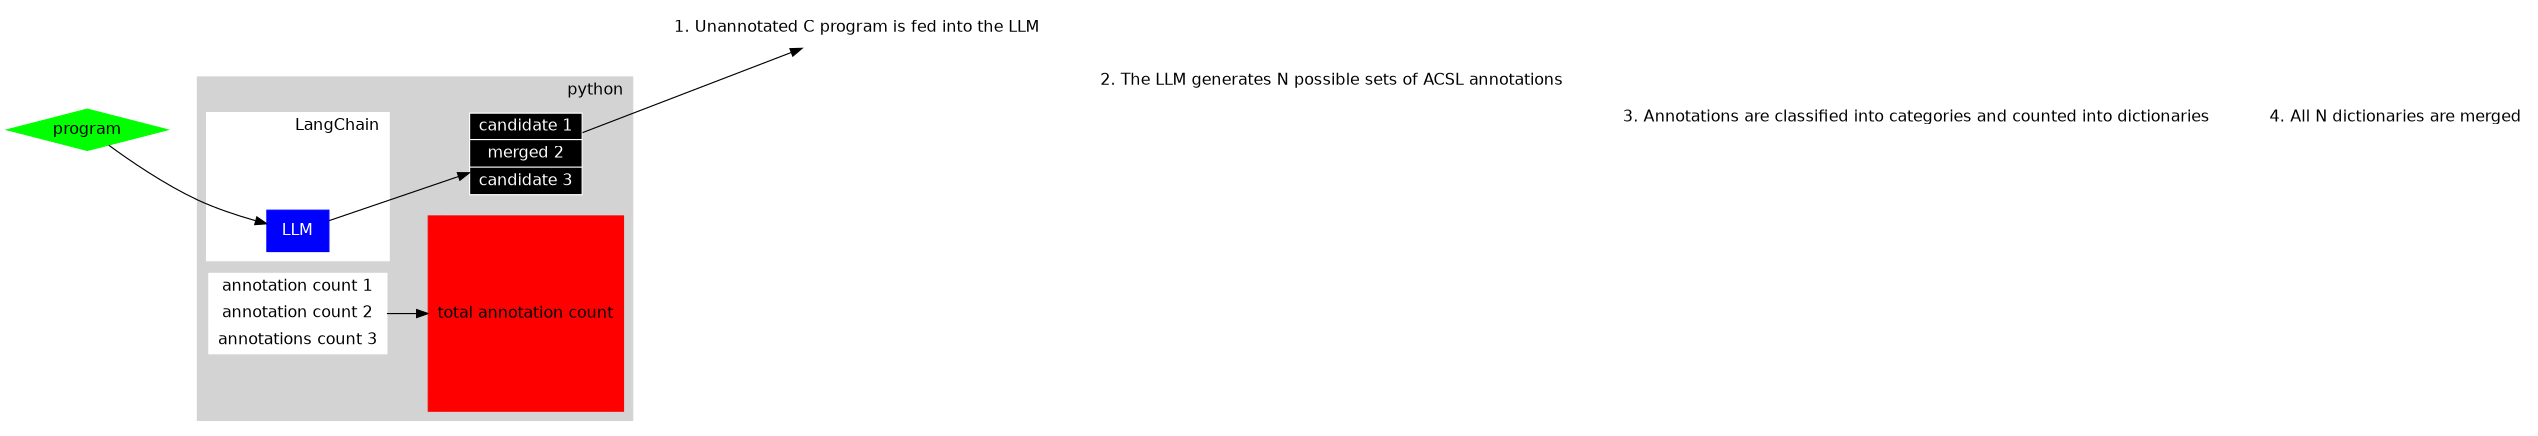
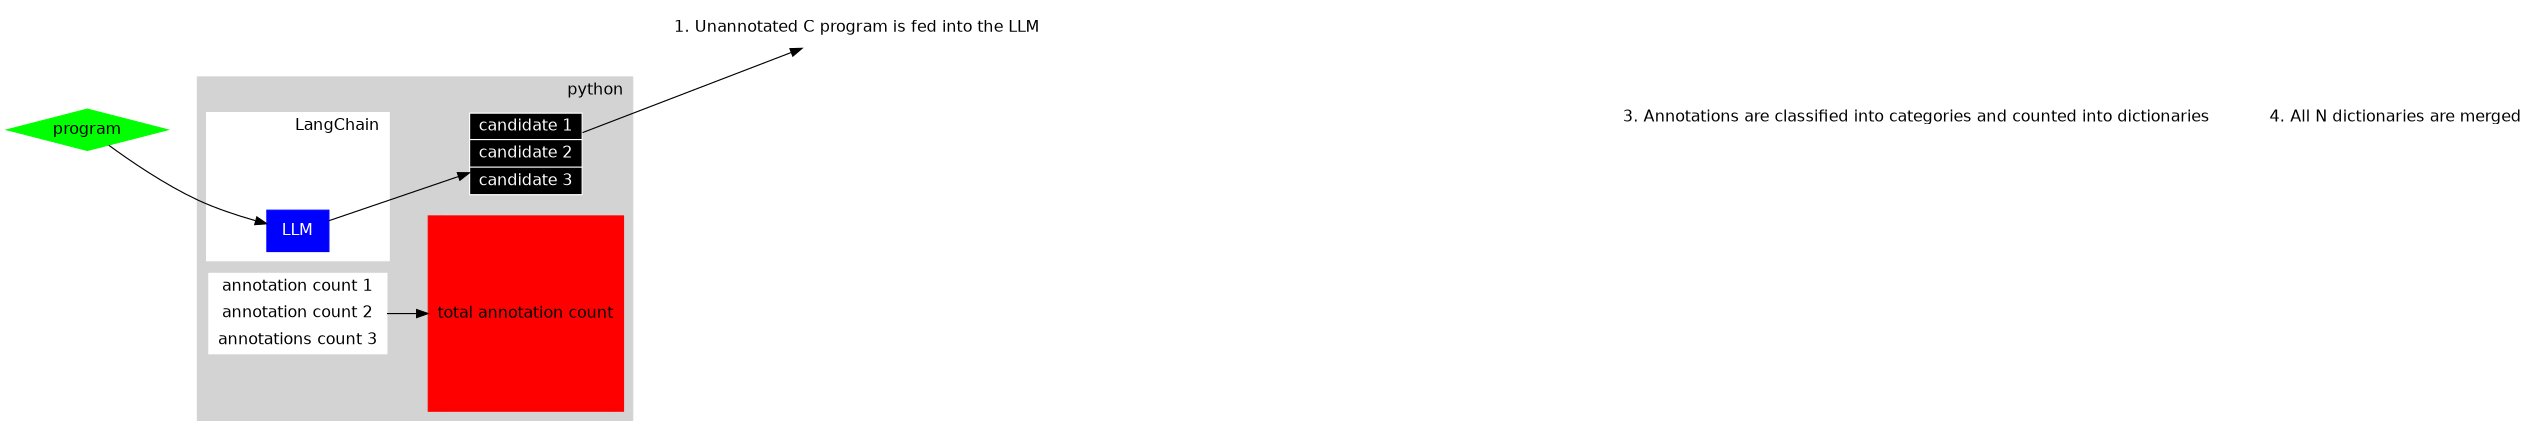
node "2. The LLM generates N possible sets of ACSL annotations": removed
node "candidate 1": text "merged 2" -> "candidate 2"
